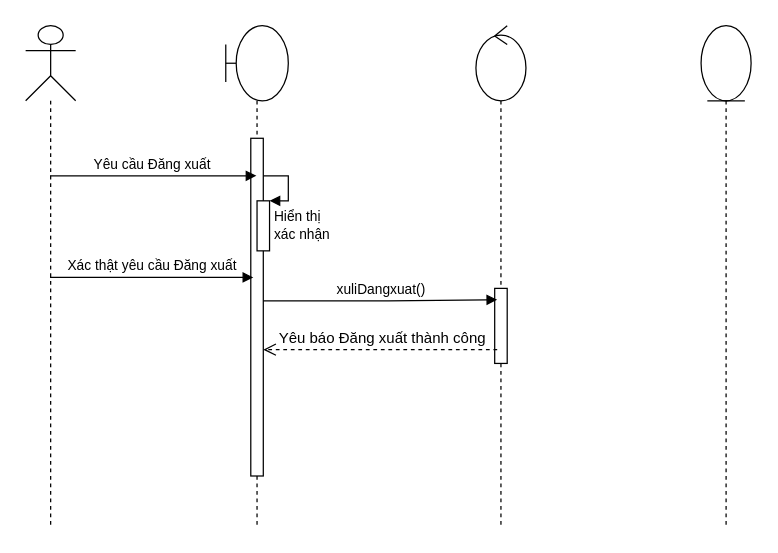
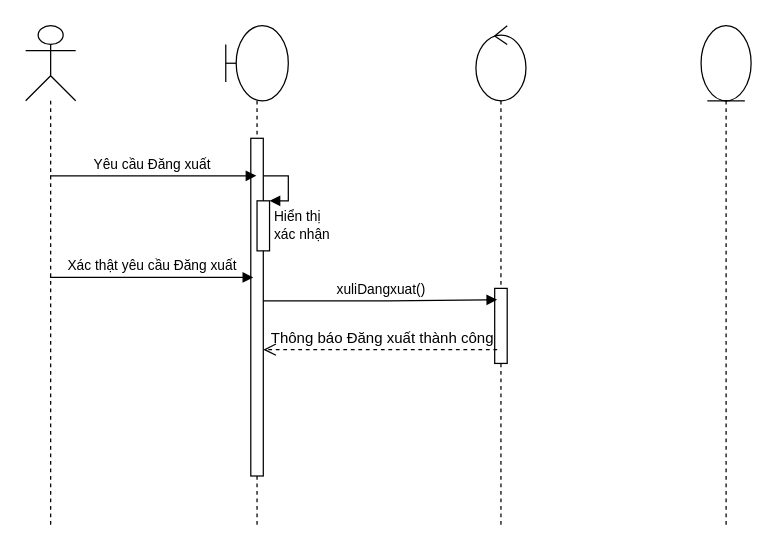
node "Yêu báo Đăng xuất thành công": label "Yêu báo Đăng xuất thành công" -> "Thông báo Đăng xuất thành công"
